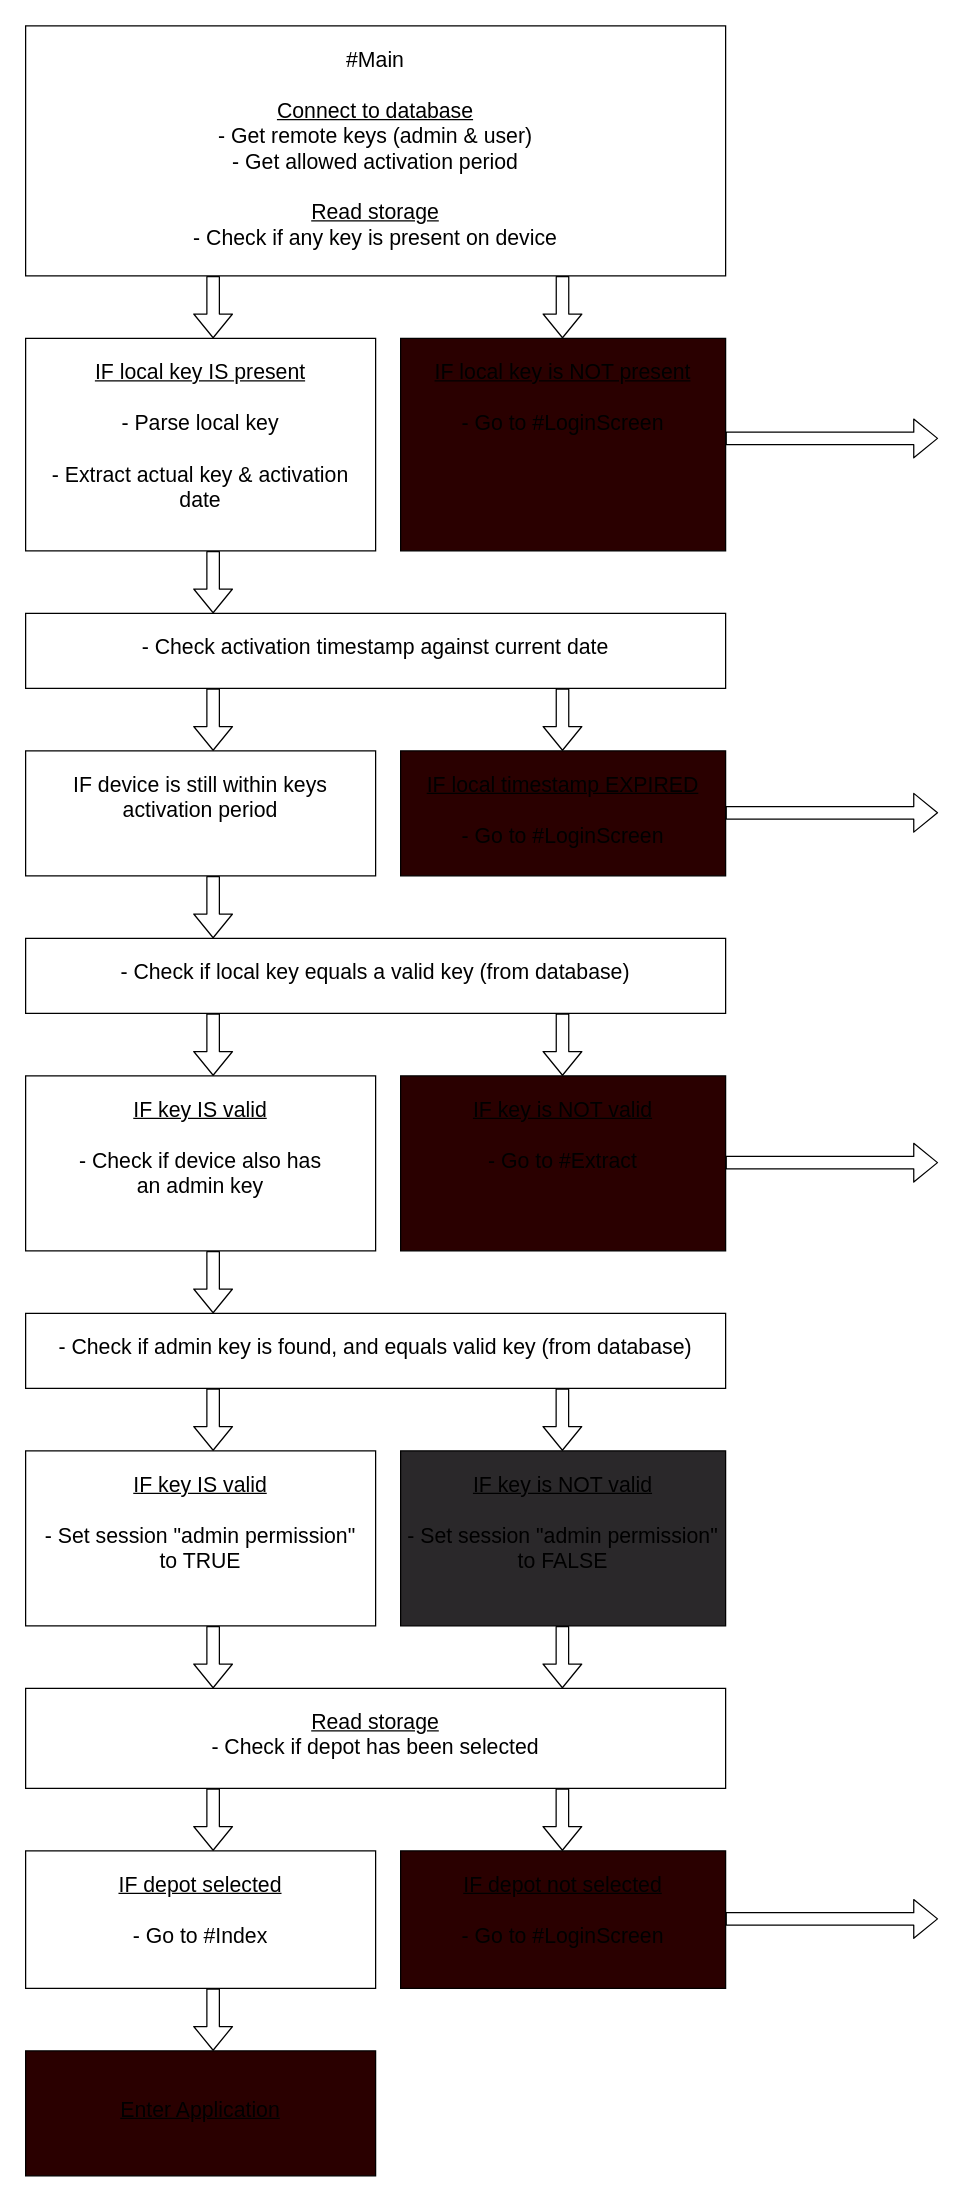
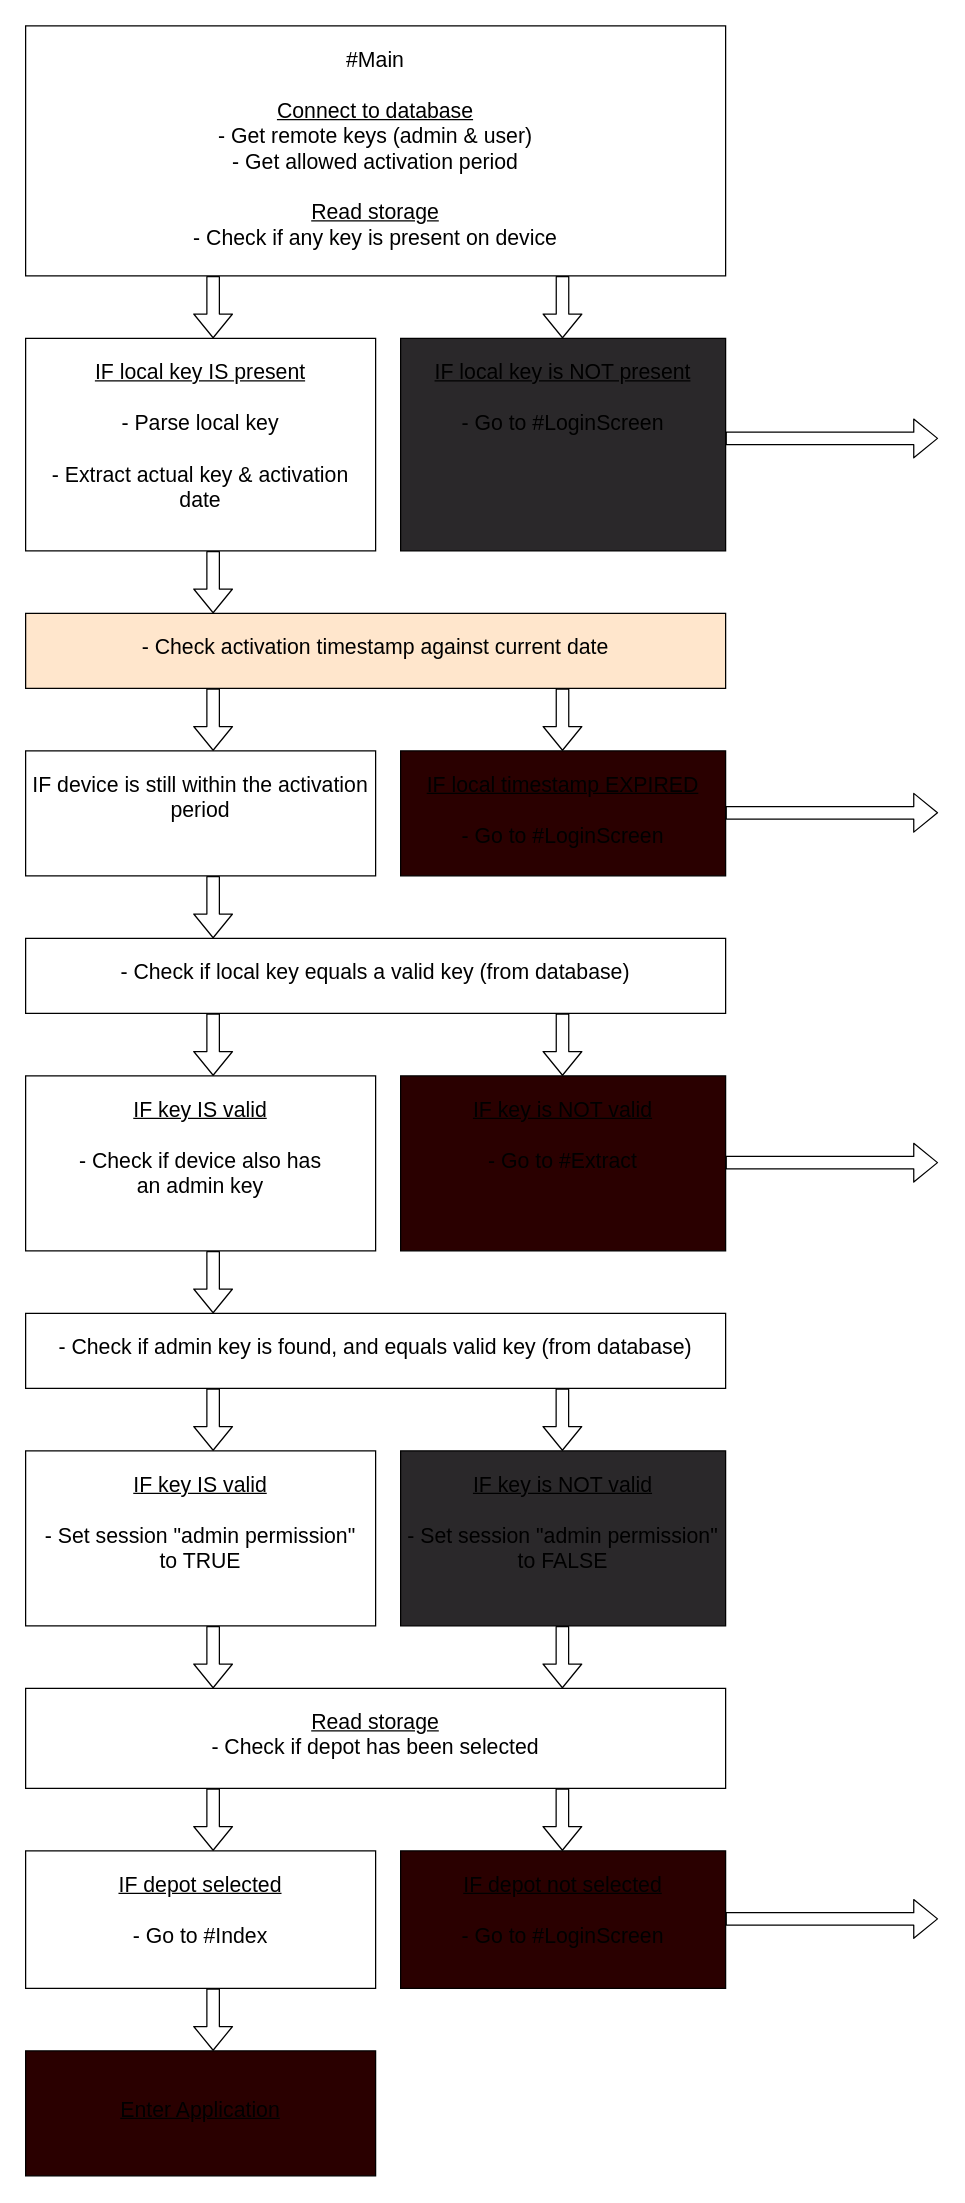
node "IF local key is NOT present - Go to #LoginScreen": fillcolor #2a0000 -> #2a282a
node "- Check activation timestamp against current date": fillcolor #ffffff -> #ffe6cc
node "IF device is still within keys activation period": label "IF device is still within keys activation period" -> "IF device is still within the activation period"
